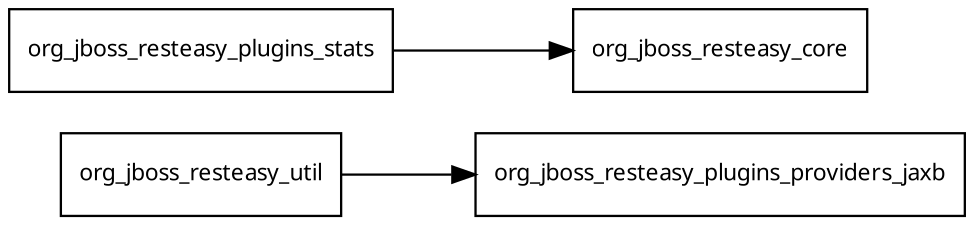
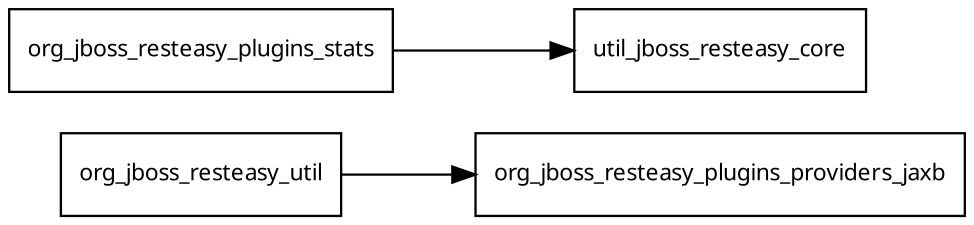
node "org_jboss_resteasy_core": label "org_jboss_resteasy_core" -> "util_jboss_resteasy_core"
